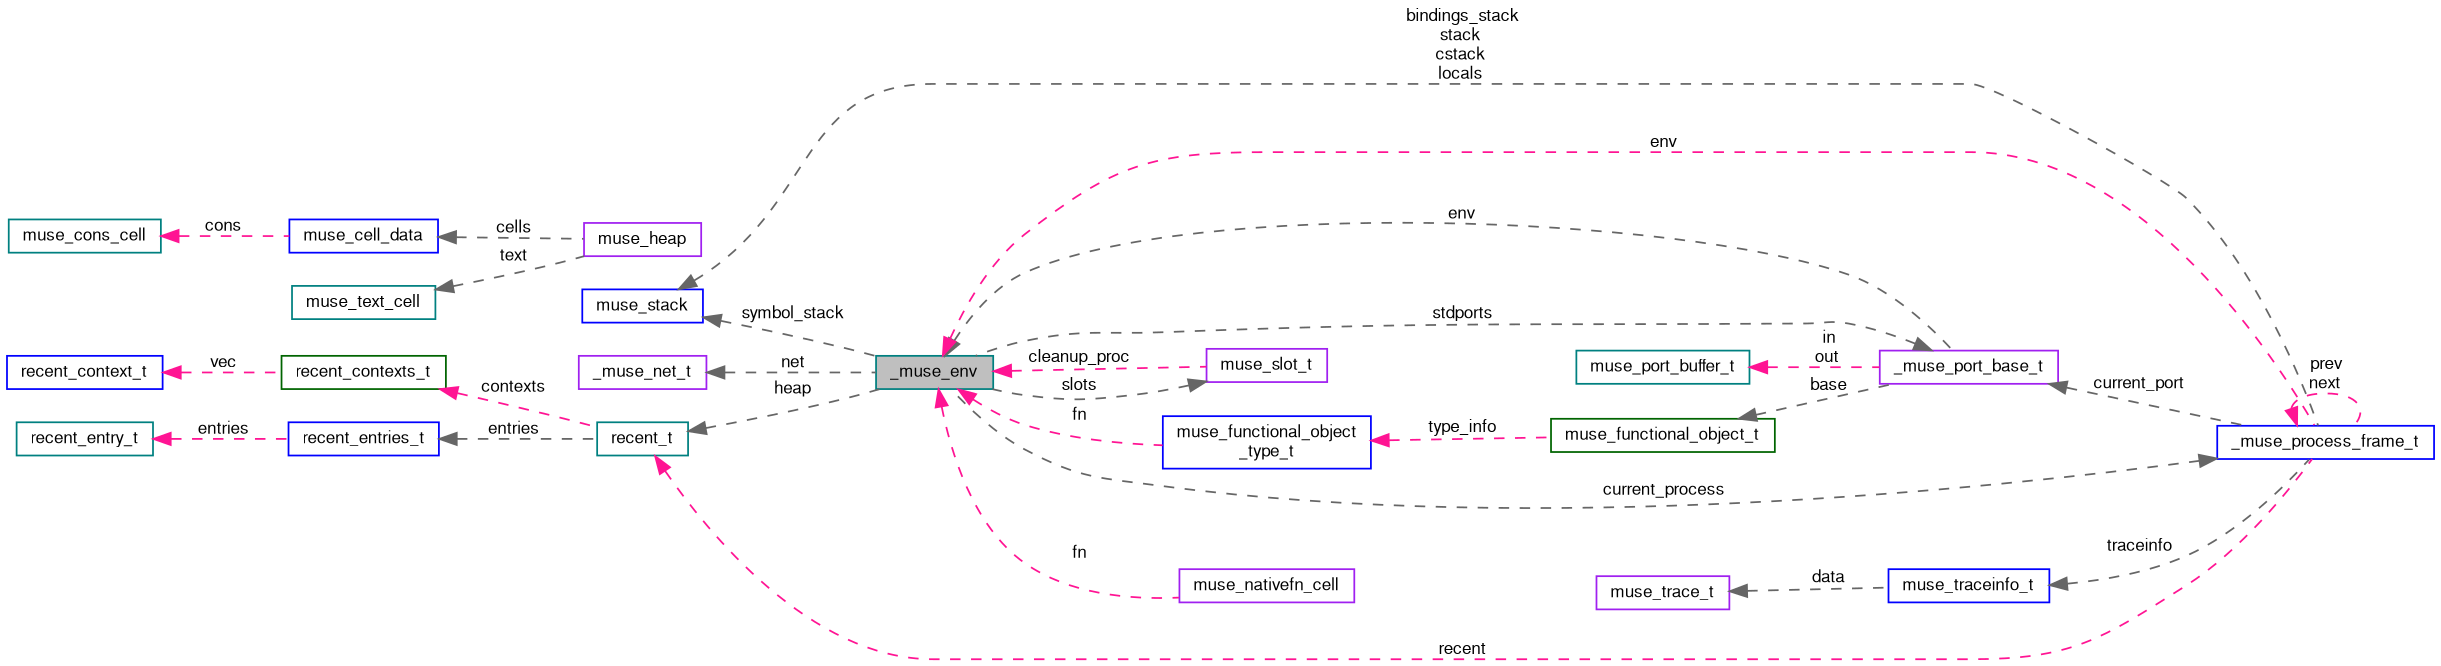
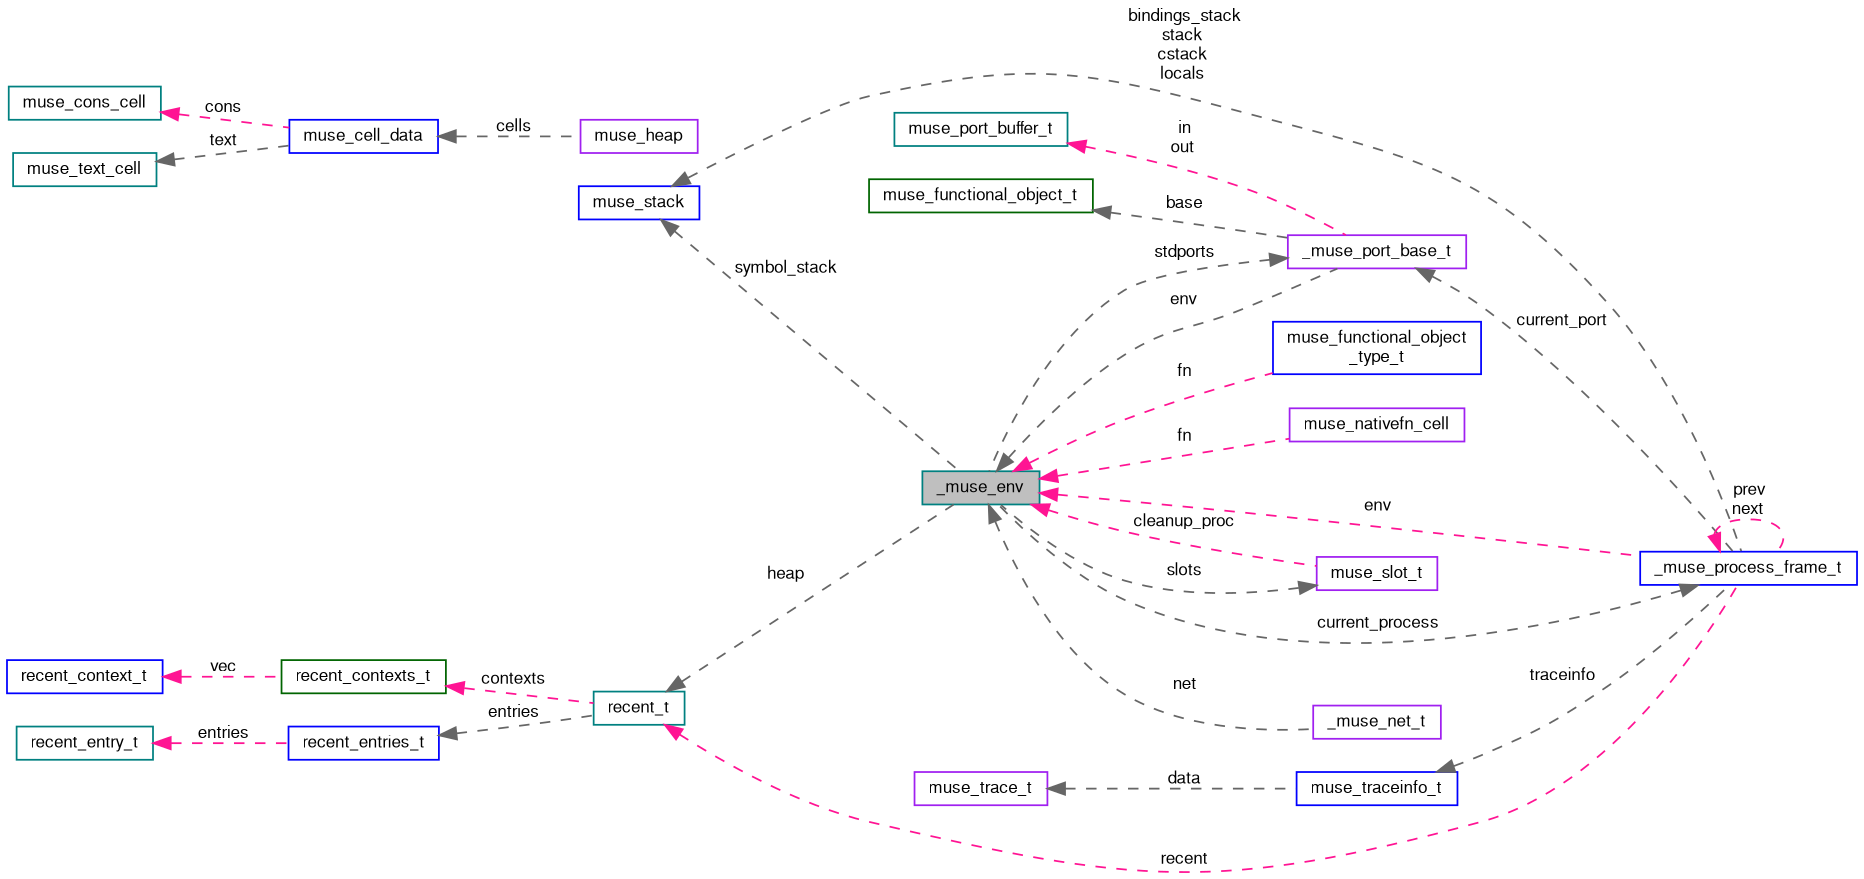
edge "muse_heap" -> "muse_text_cell": now "muse_cell_data" -> "muse_text_cell"
edge "_muse_env" -> "_muse_net_t": reversed
edge "muse_functional_object_t" -> "muse_functional_object _type_t": removed, label "type_info"
